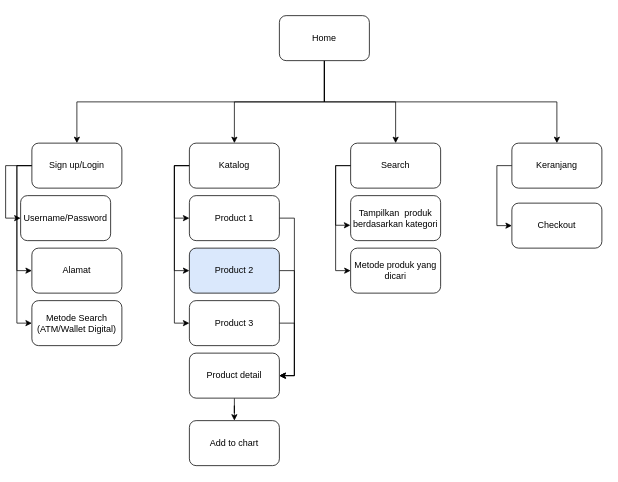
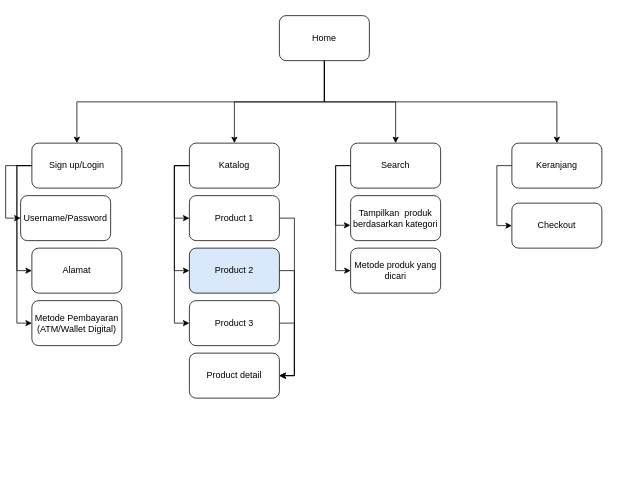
node "Metode Search (ATM/Wallet Digital)": label "Metode Search (ATM/Wallet Digital)" -> "Metode Pembayaran (ATM/Wallet Digital)"
edge "Product detail" -> "Add to chart": removed
node "Add to chart": removed
